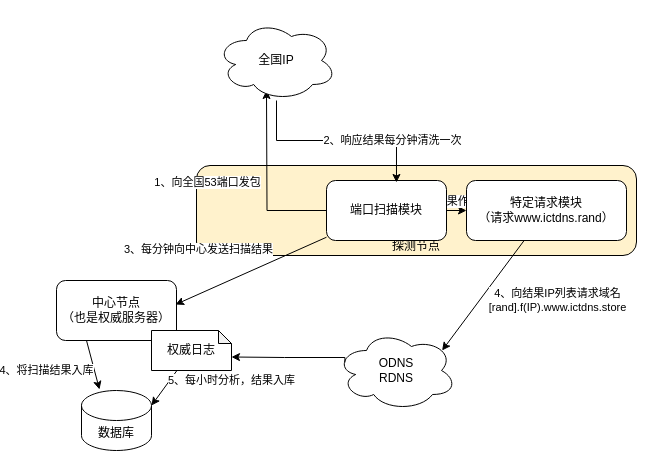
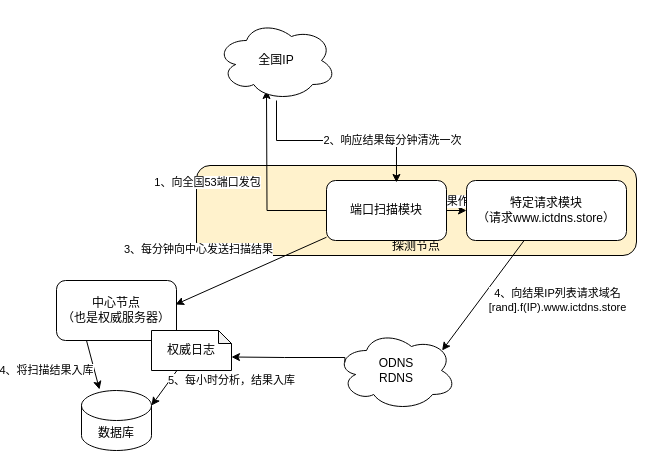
node "特定请求模块 （请求www.ictdns.rand）": label "特定请求模块 （请求www.ictdns.rand）" -> "特定请求模块 （请求www.ictdns.store）"
